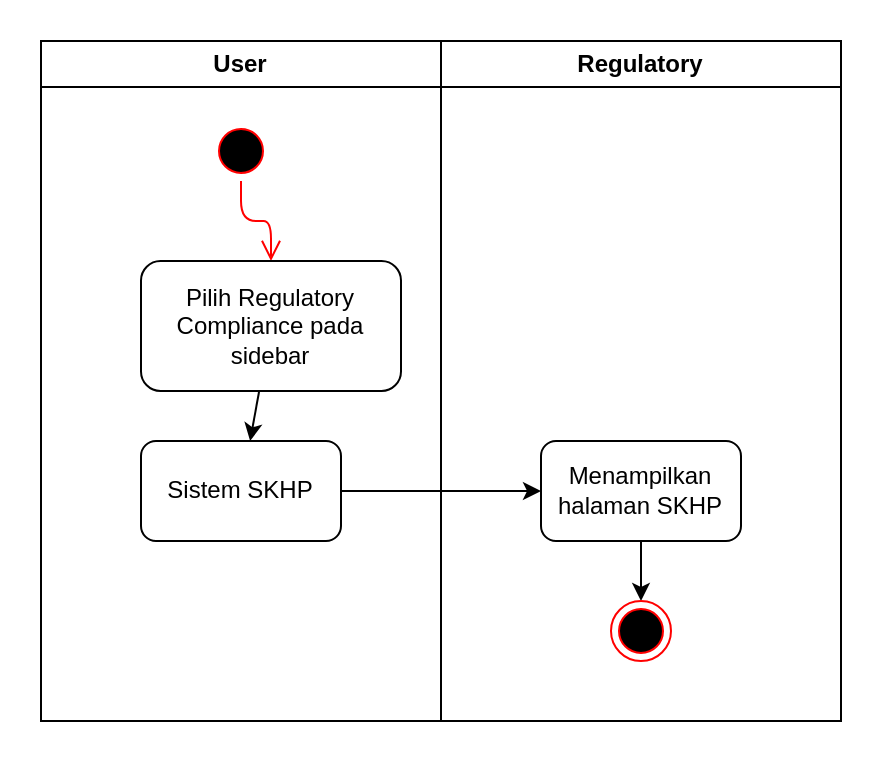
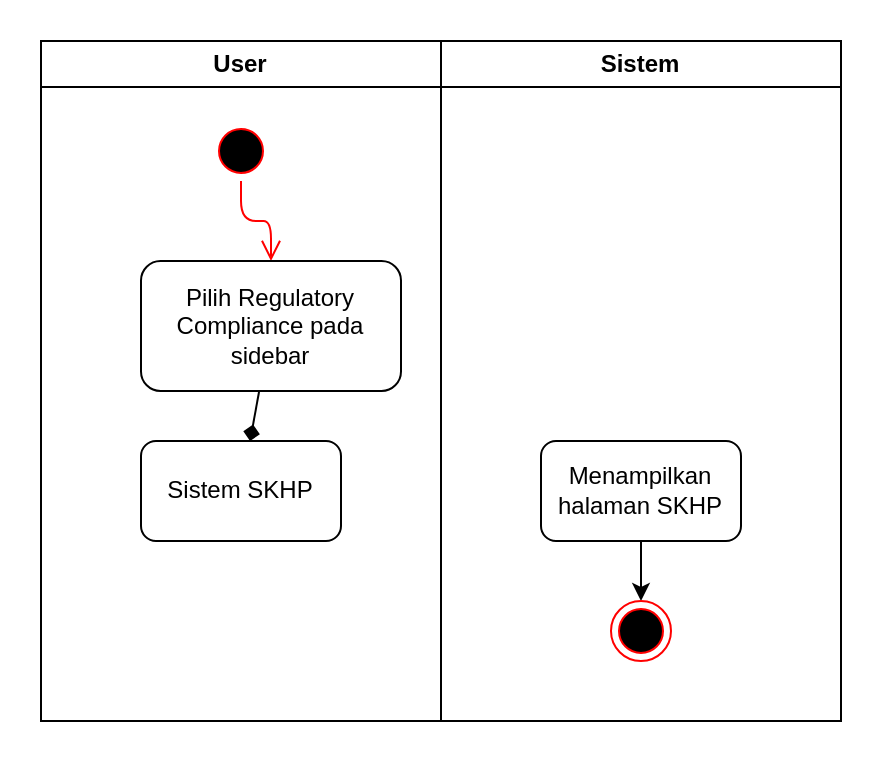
node "Regulatory": label "Regulatory" -> "Sistem"
edge "Pilih Regulatory Compliance pada sidebar" -> "Sistem SKHP": arrowhead classic -> diamond
edge "Sistem SKHP" -> "Menampilkan halaman SKHP": removed
